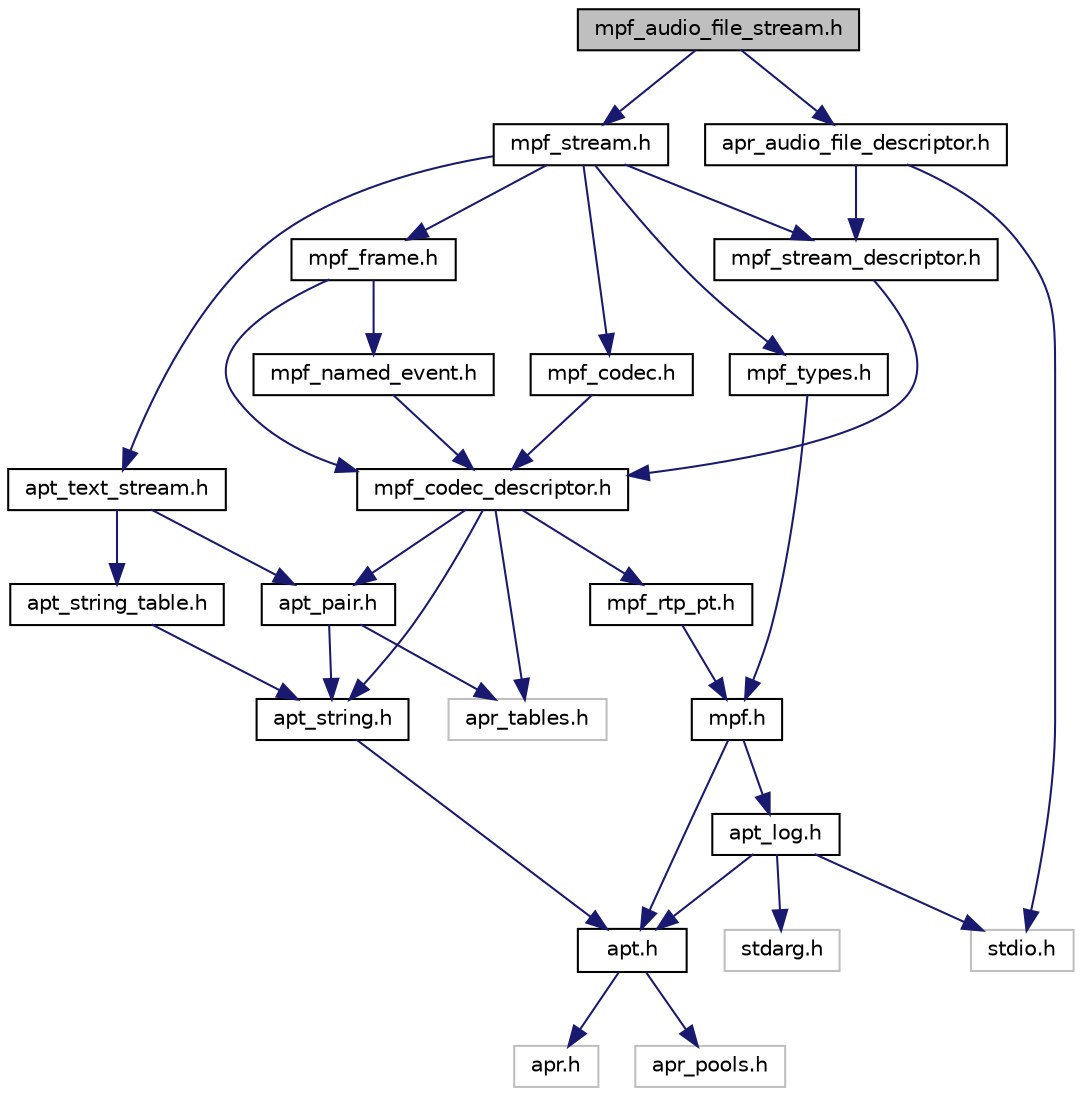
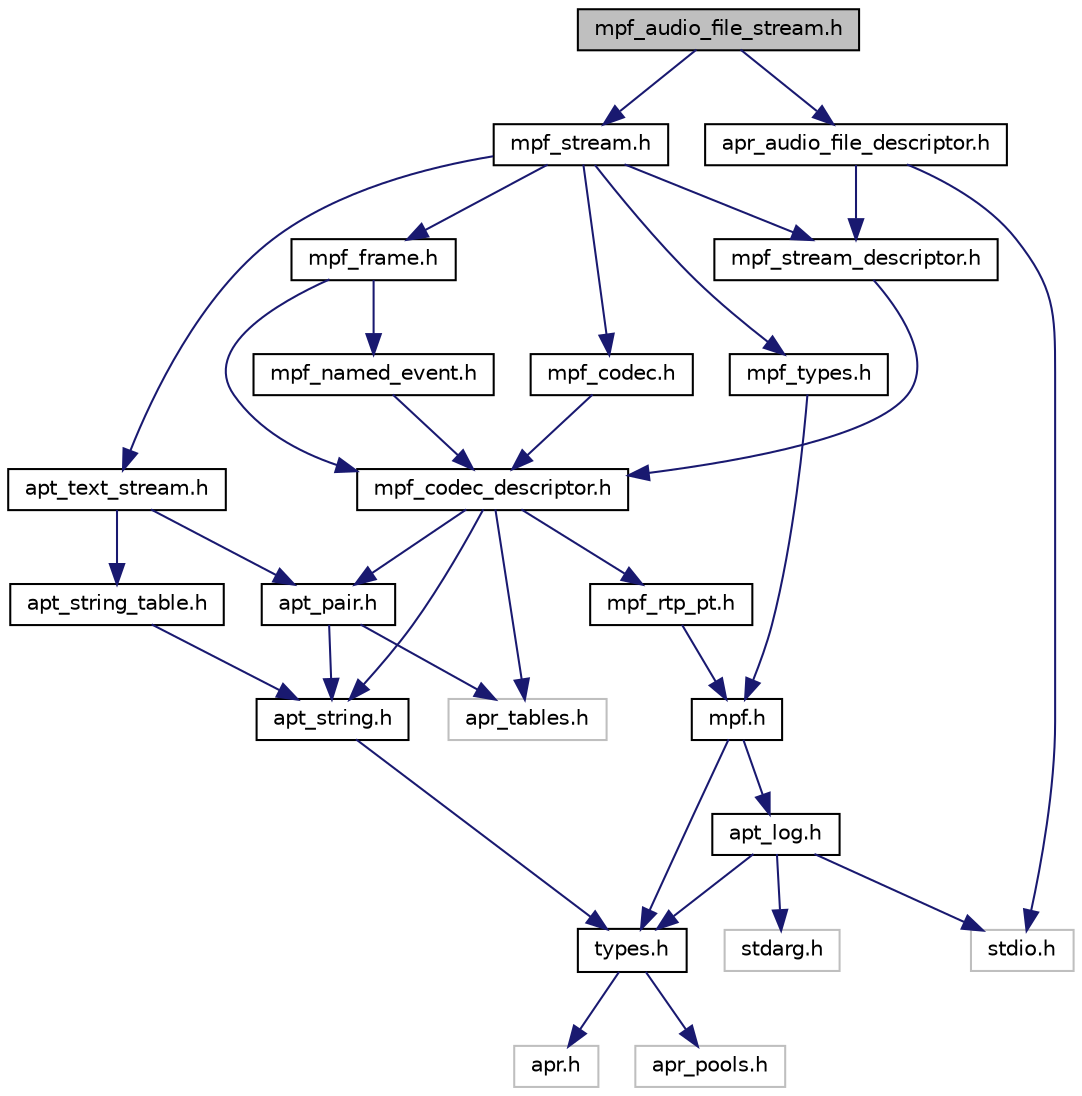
node "apt.h": label "apt.h" -> "types.h"
